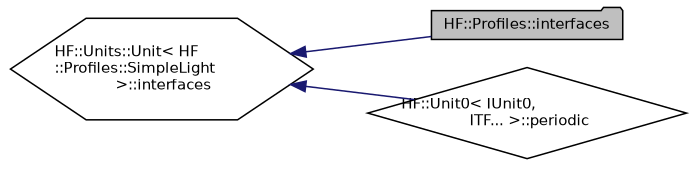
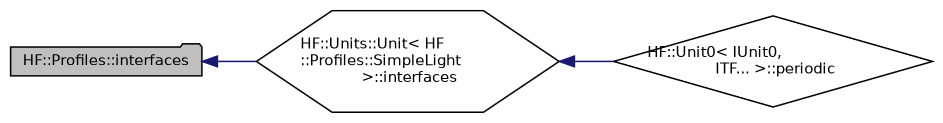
edge "HF::Profiles::interfaces" -> "HF::Units::Unit< HF ::Profiles::SimpleLight >::interfaces": reversed
